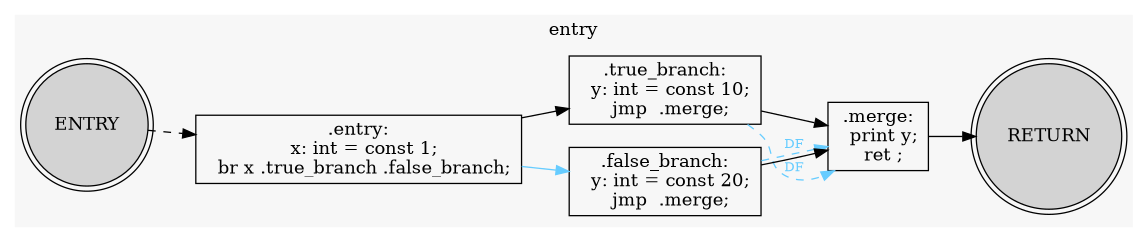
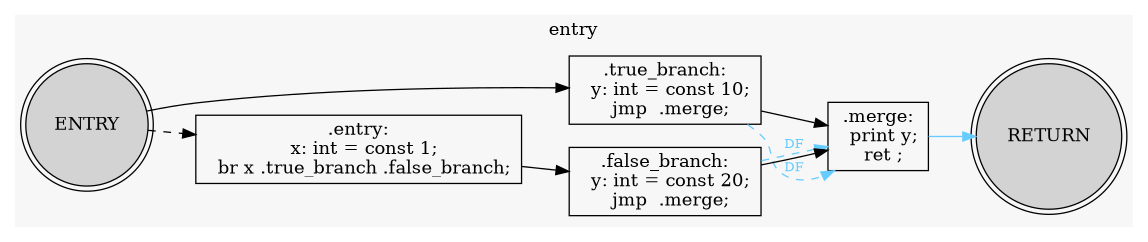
edge ".entry: x: int = const 1; br x .true_branch .false_branch;" -> ".true_branch: y: int = const 10; jmp  .merge;": now "ENTRY" -> ".true_branch: y: int = const 10; jmp  .merge;"
edge ".merge: print y; ret ;" -> "RETURN": color black -> #66ccff
edge ".entry: x: int = const 1; br x .true_branch .false_branch;" -> ".false_branch: y: int = const 20; jmp  .merge;": color #66ccff -> black
